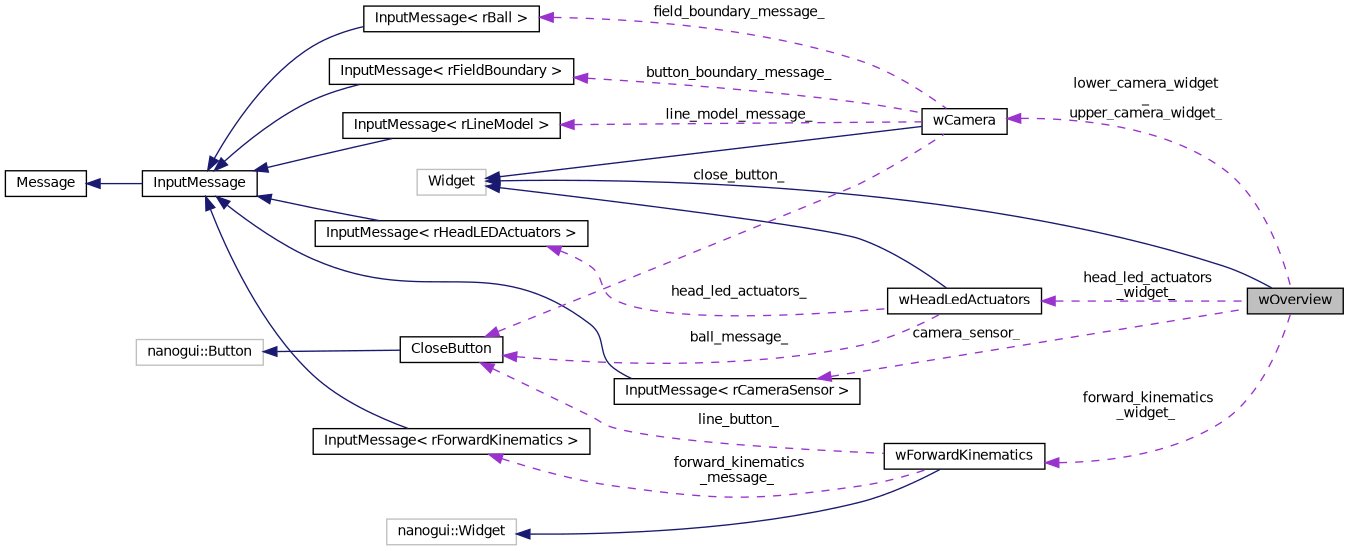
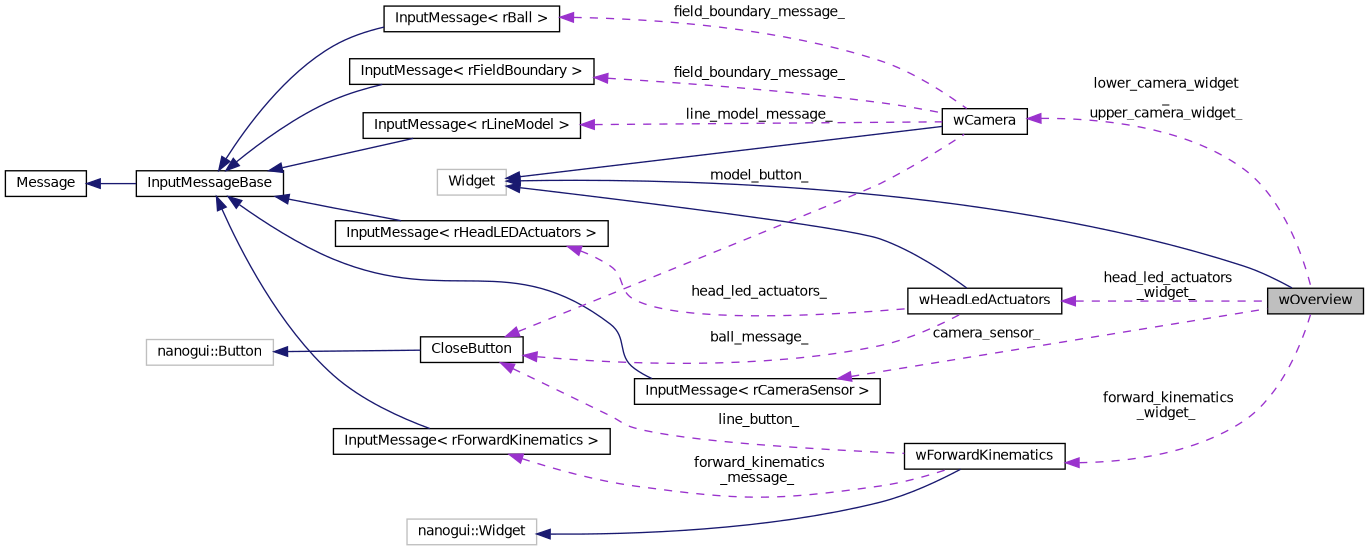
edge "wCamera" -> "InputMessage< rFieldBoundary >": label " button_boundary_message_" -> " field_boundary_message_"
edge "wCamera" -> "CloseButton": label " close_button_" -> " model_button_"
node "InputMessage": label "InputMessage" -> "InputMessageBase"
